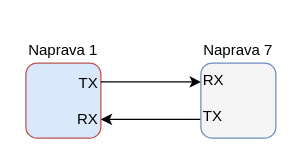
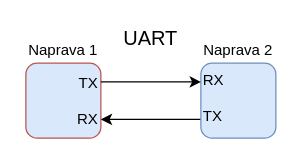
node "UART": added
node "Naprava 7": label "Naprava 7" -> "Naprava 2"
node "RX TX": fillcolor #f5f5f5 -> #dae8fc
